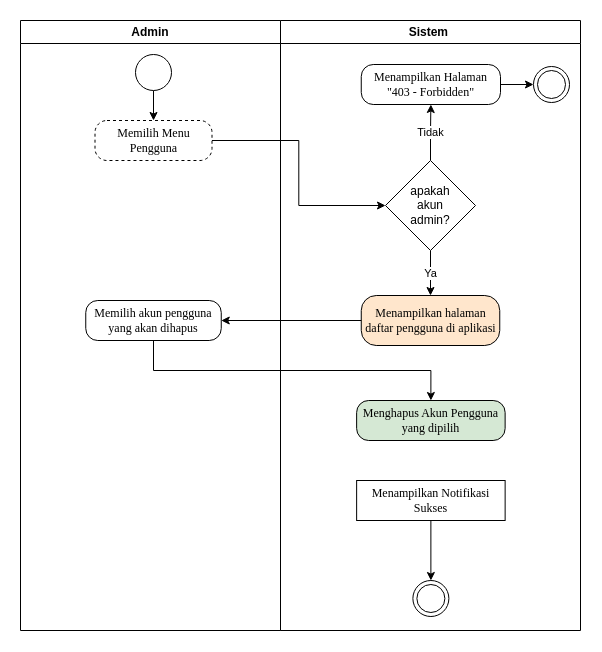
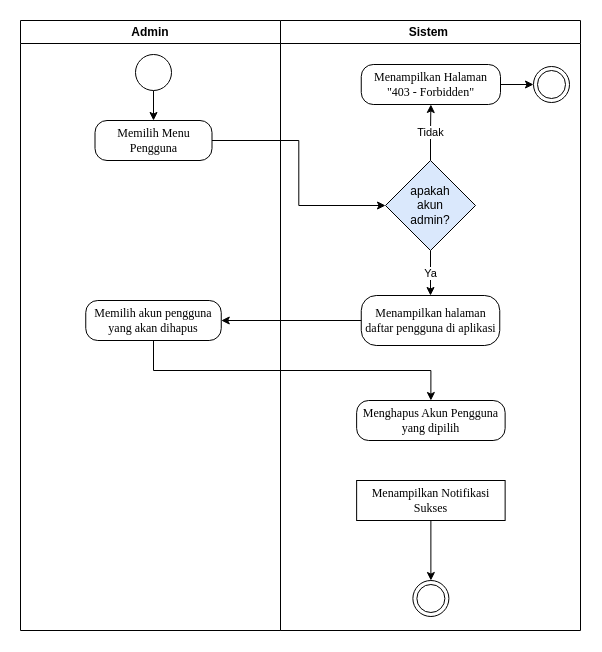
node "Memilih Menu Pengguna": style dashed -> solid
node "apakah akun admin?": fillcolor #ffffff -> #dae8fc
node "Menampilkan halaman daftar pengguna di aplikasi": fillcolor #ffe6cc -> #ffffff
node "Menghapus Akun Pengguna yang dipilih": fillcolor #d5e8d4 -> #ffffff
